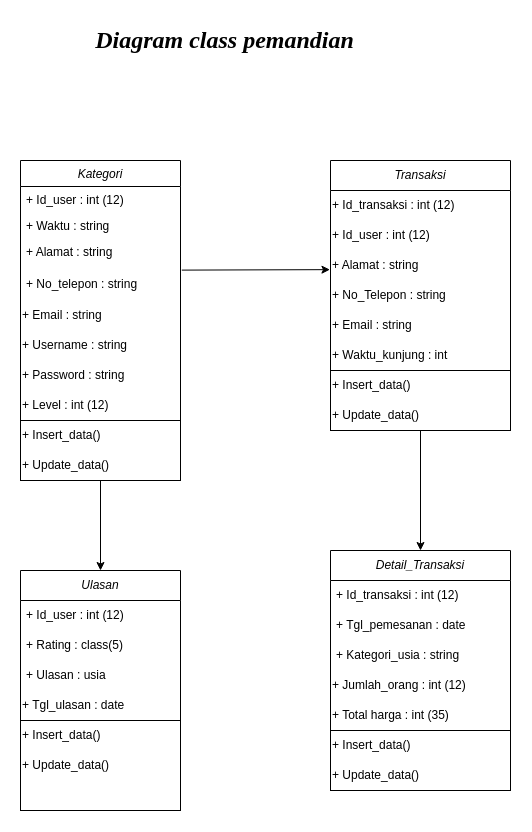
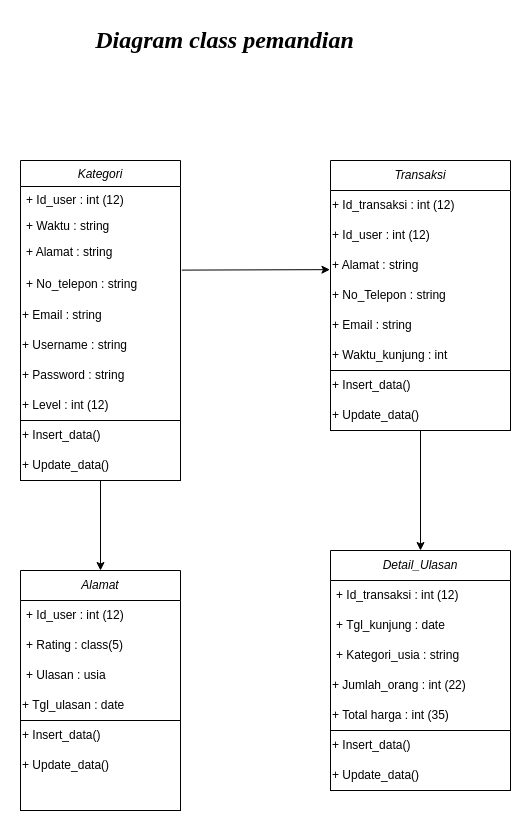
node "Detail_Transaksi": label "Detail_Transaksi" -> "Detail_Ulasan"
node "Ulasan": label "Ulasan" -> "Alamat"
node "+ Tgl_pemesanan : date": label "+ Tgl_pemesanan : date" -> "+ Tgl_kunjung : date"
node "+ Jumlah_orang : int (12)": label "+ Jumlah_orang : int (12)" -> "+ Jumlah_orang : int (22)"
